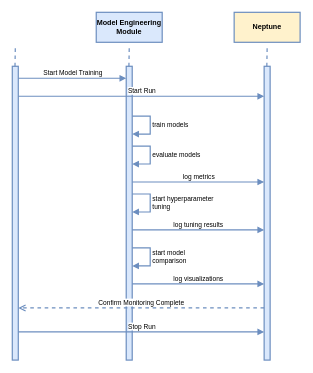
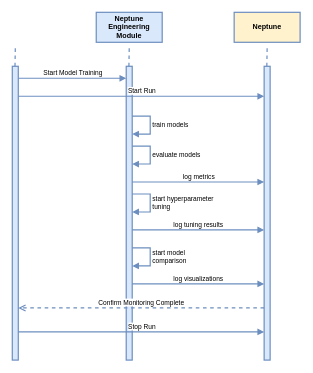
node "Model Engineering Module": label "Model Engineering Module" -> "Neptune Engineering Module"
